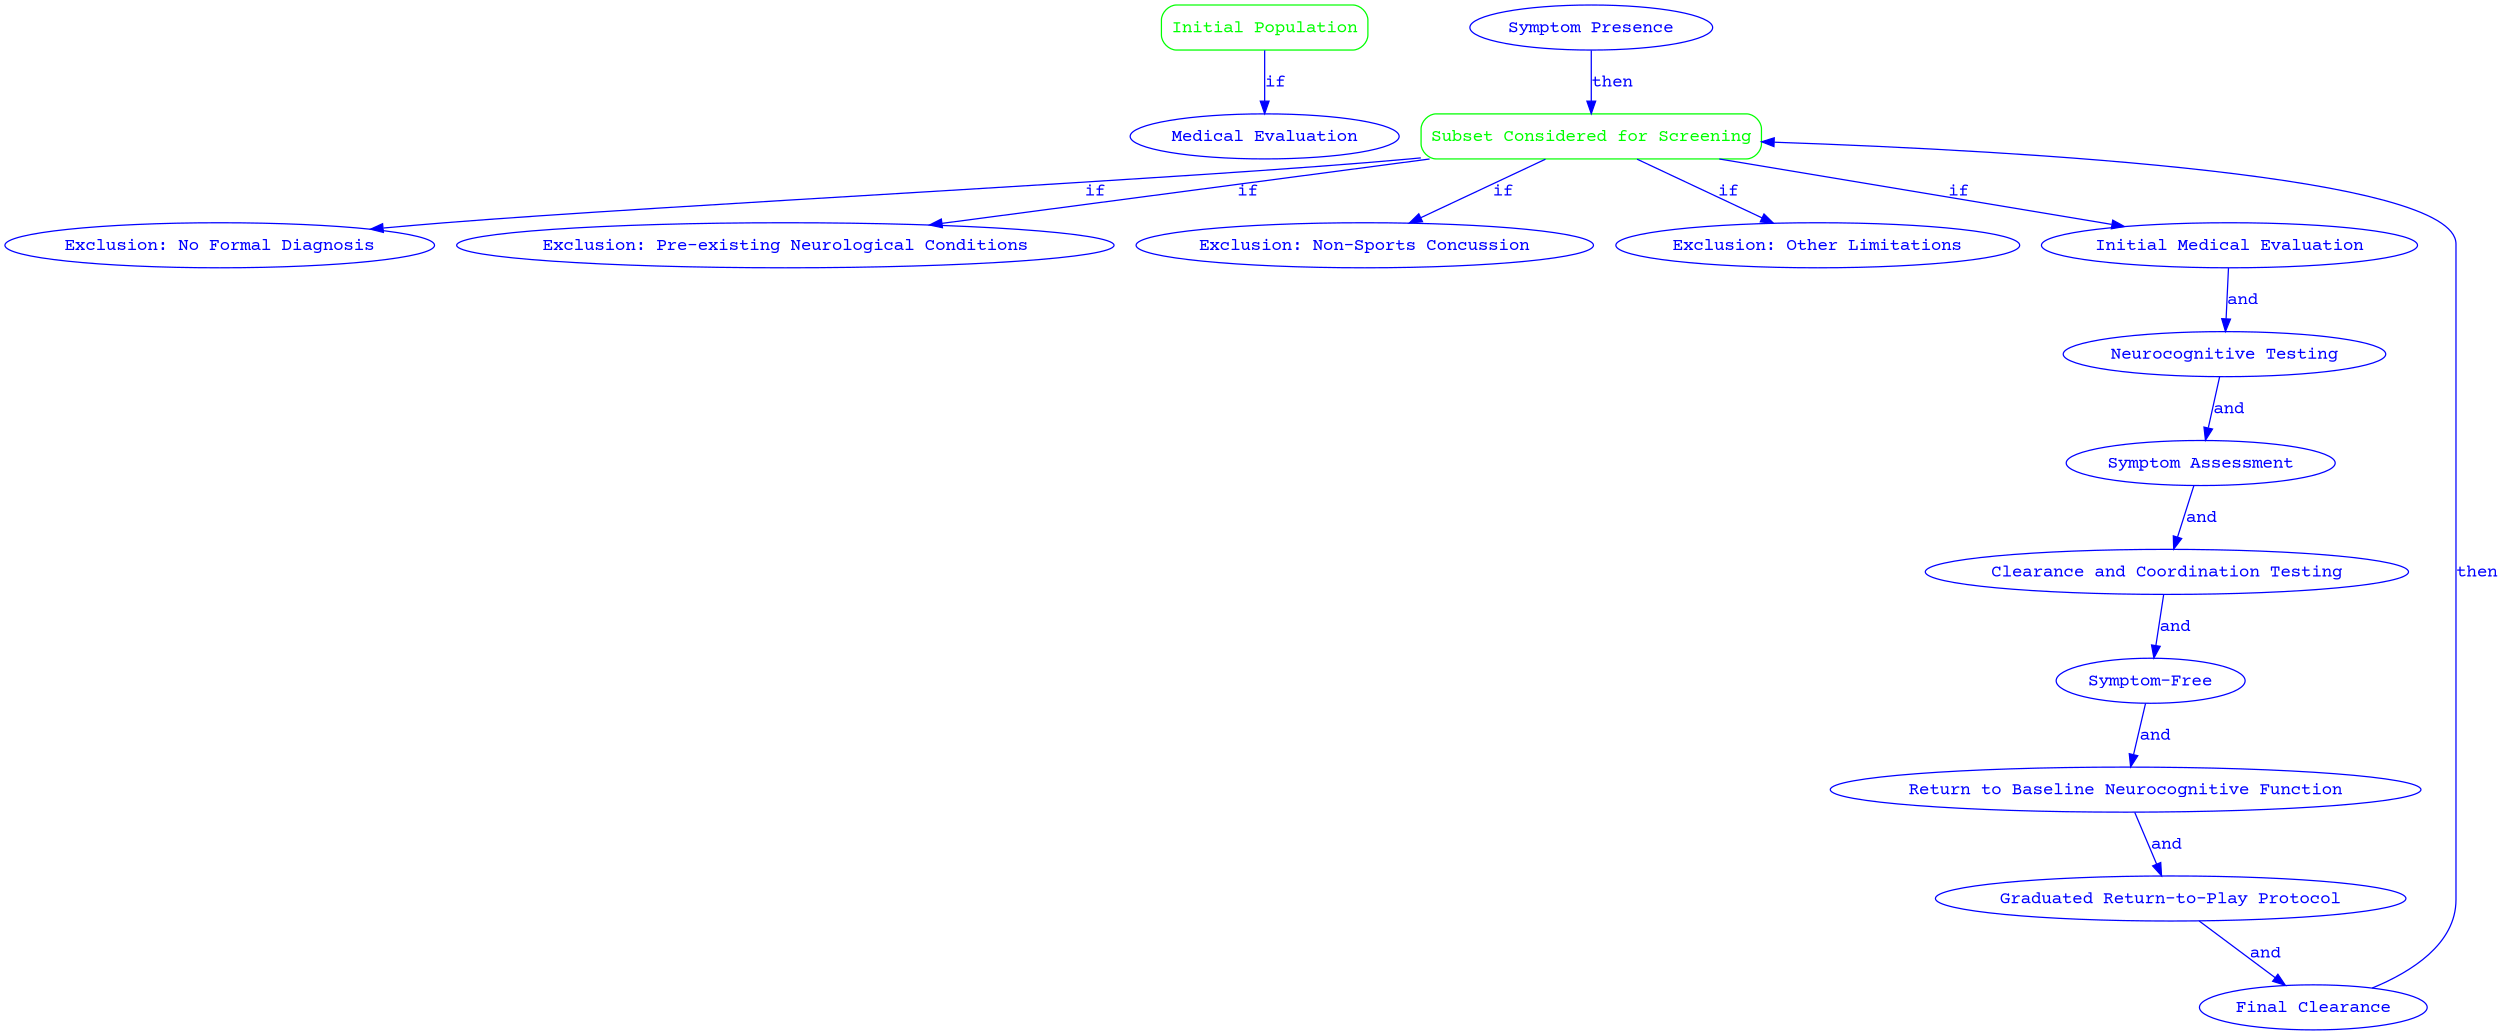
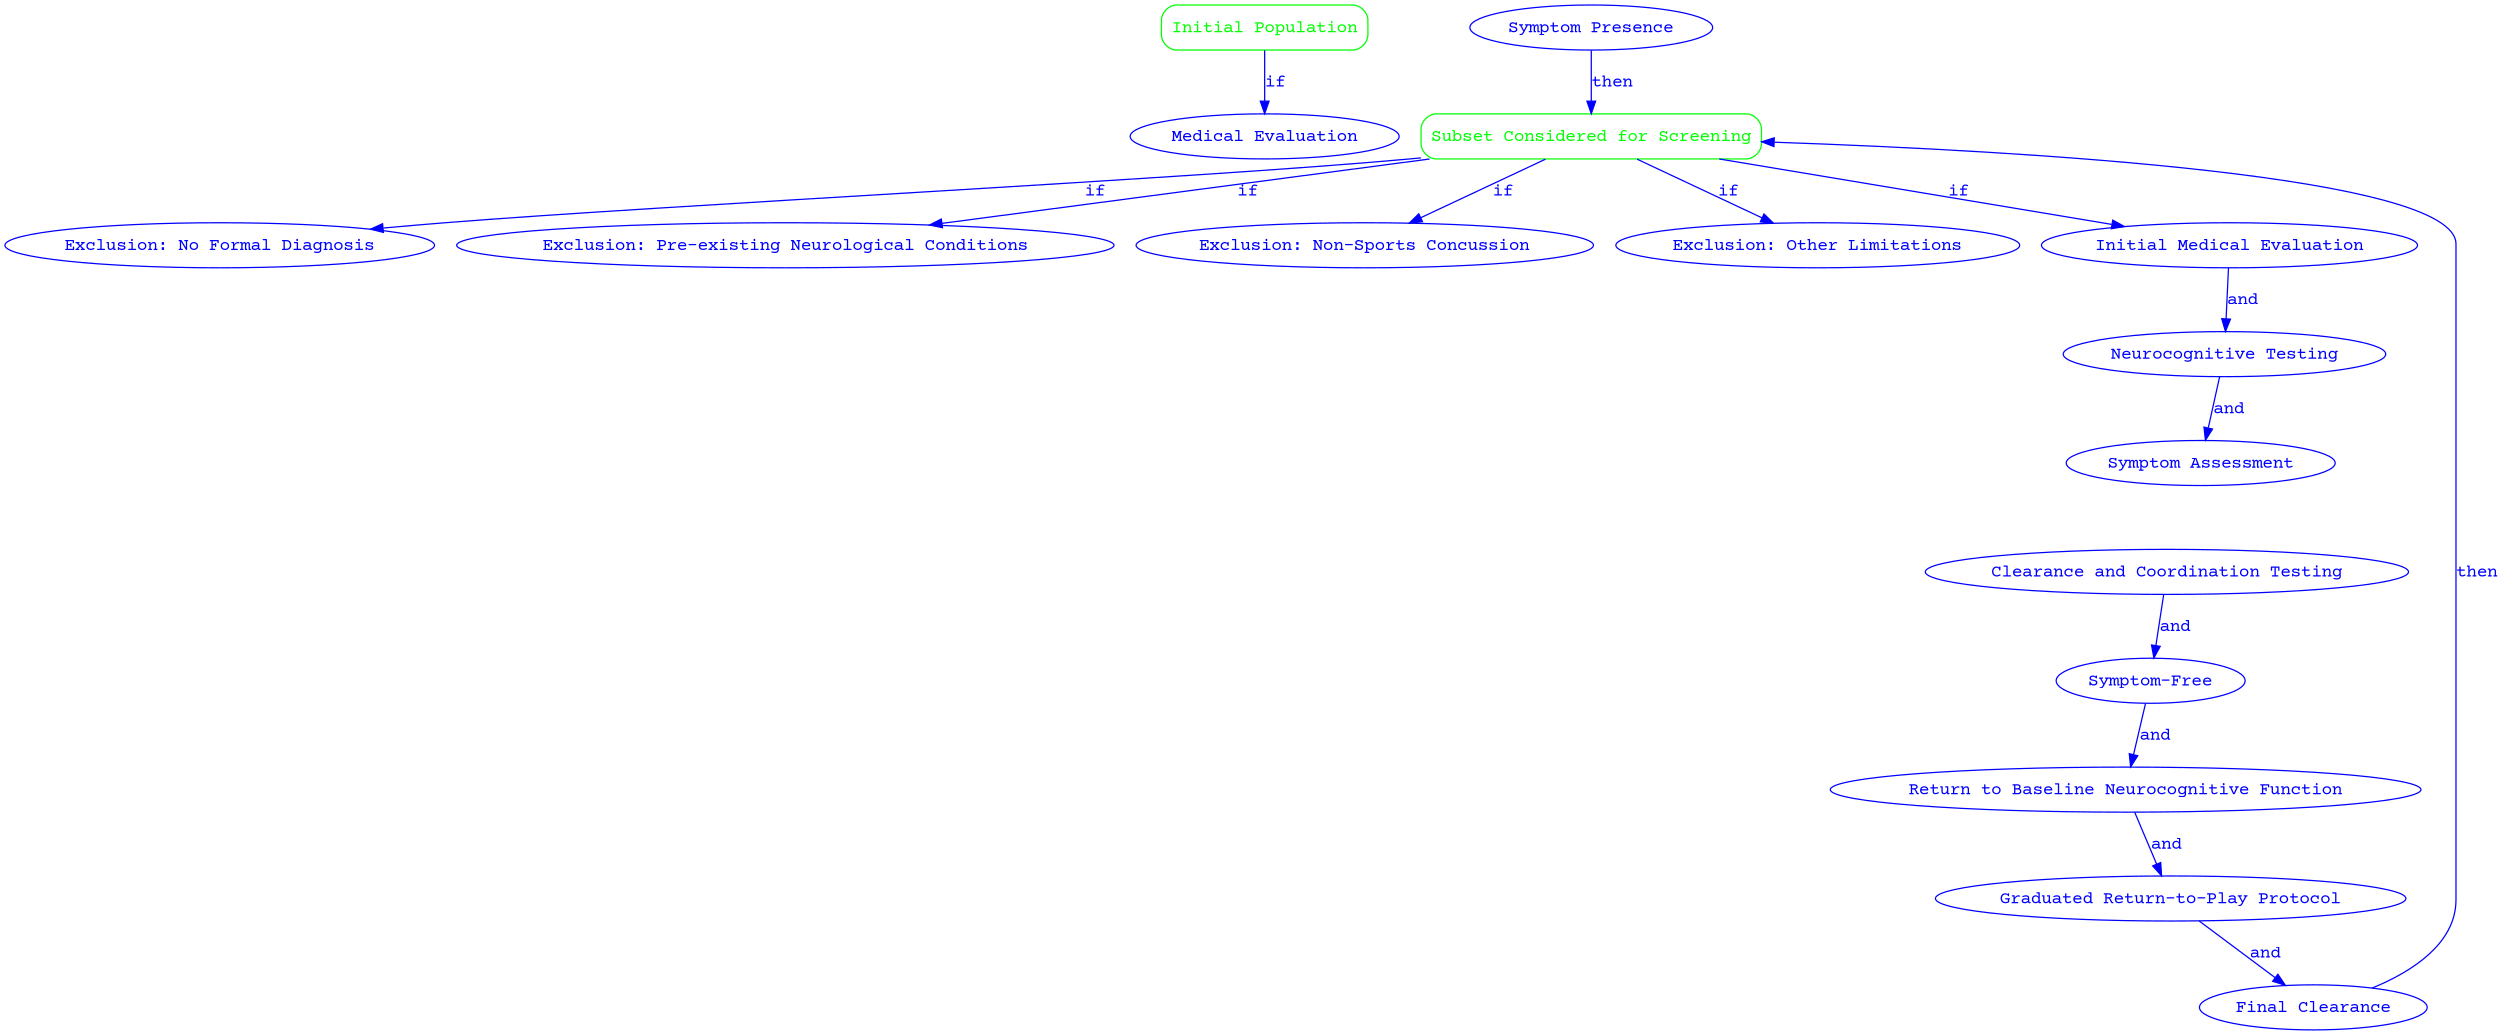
edge "Symptom Assessment" -> "Clearance and Coordination Testing": removed, label "and"
